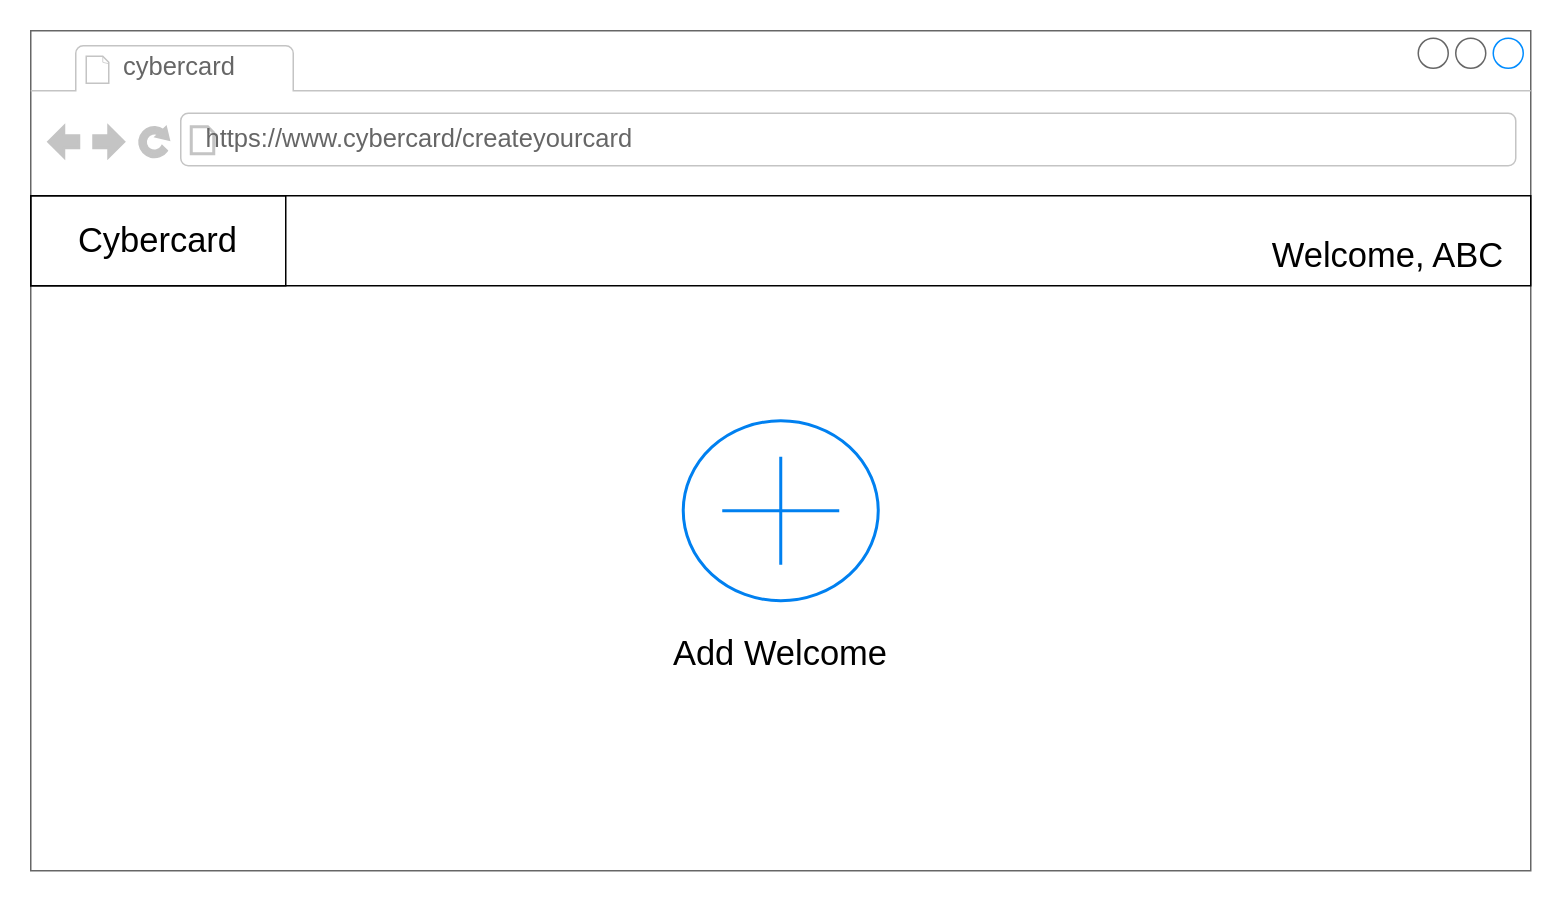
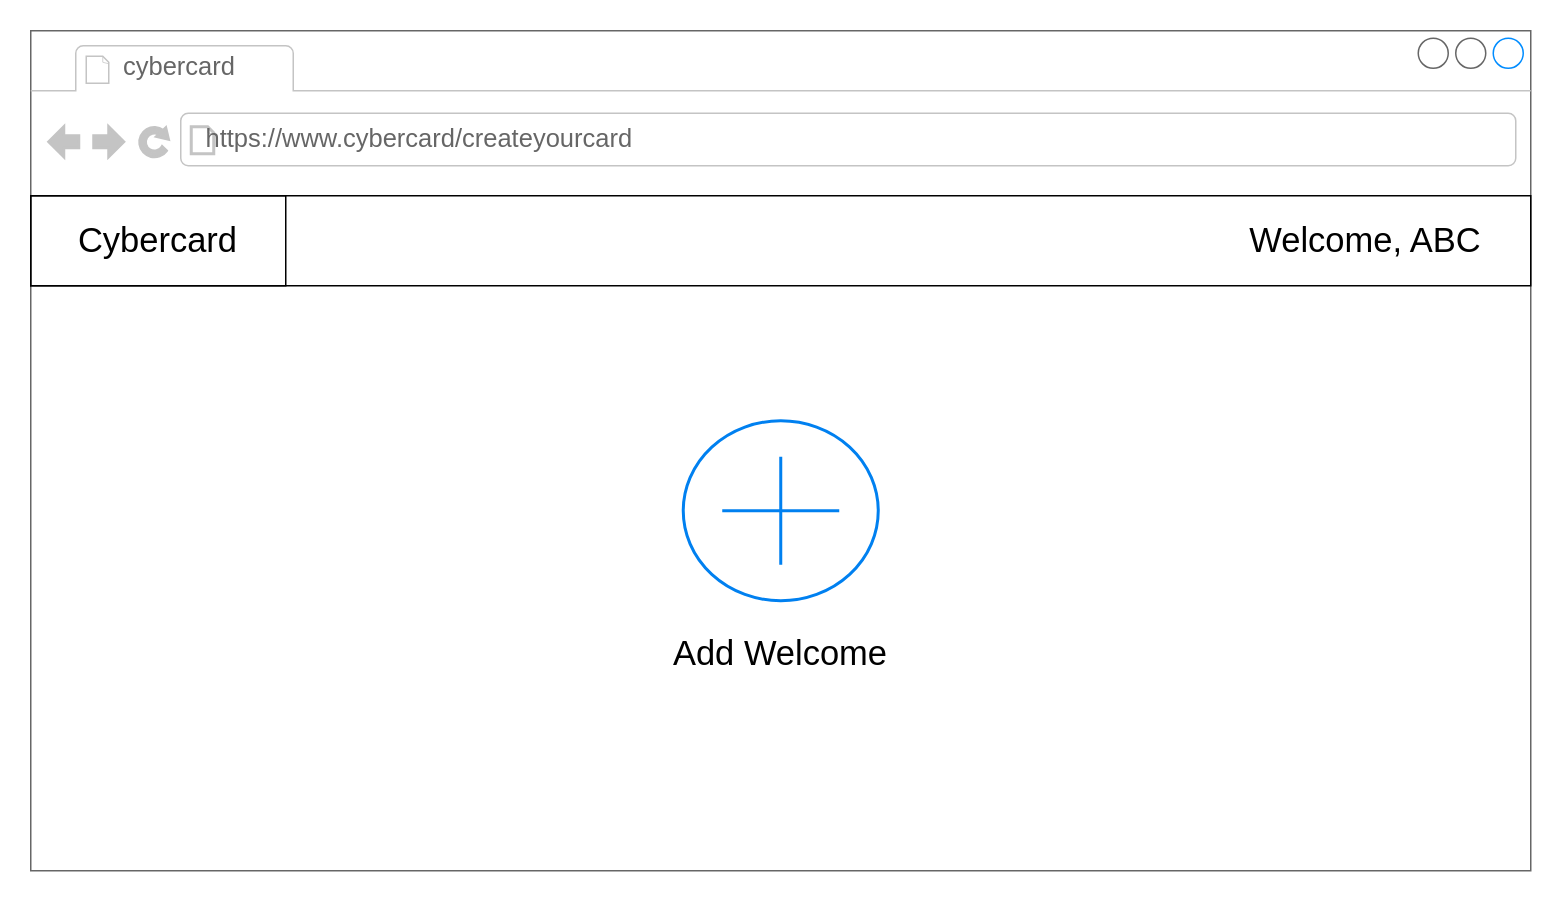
node "Welcome, ABC": moved (1388, 256) -> (1366, 241)
